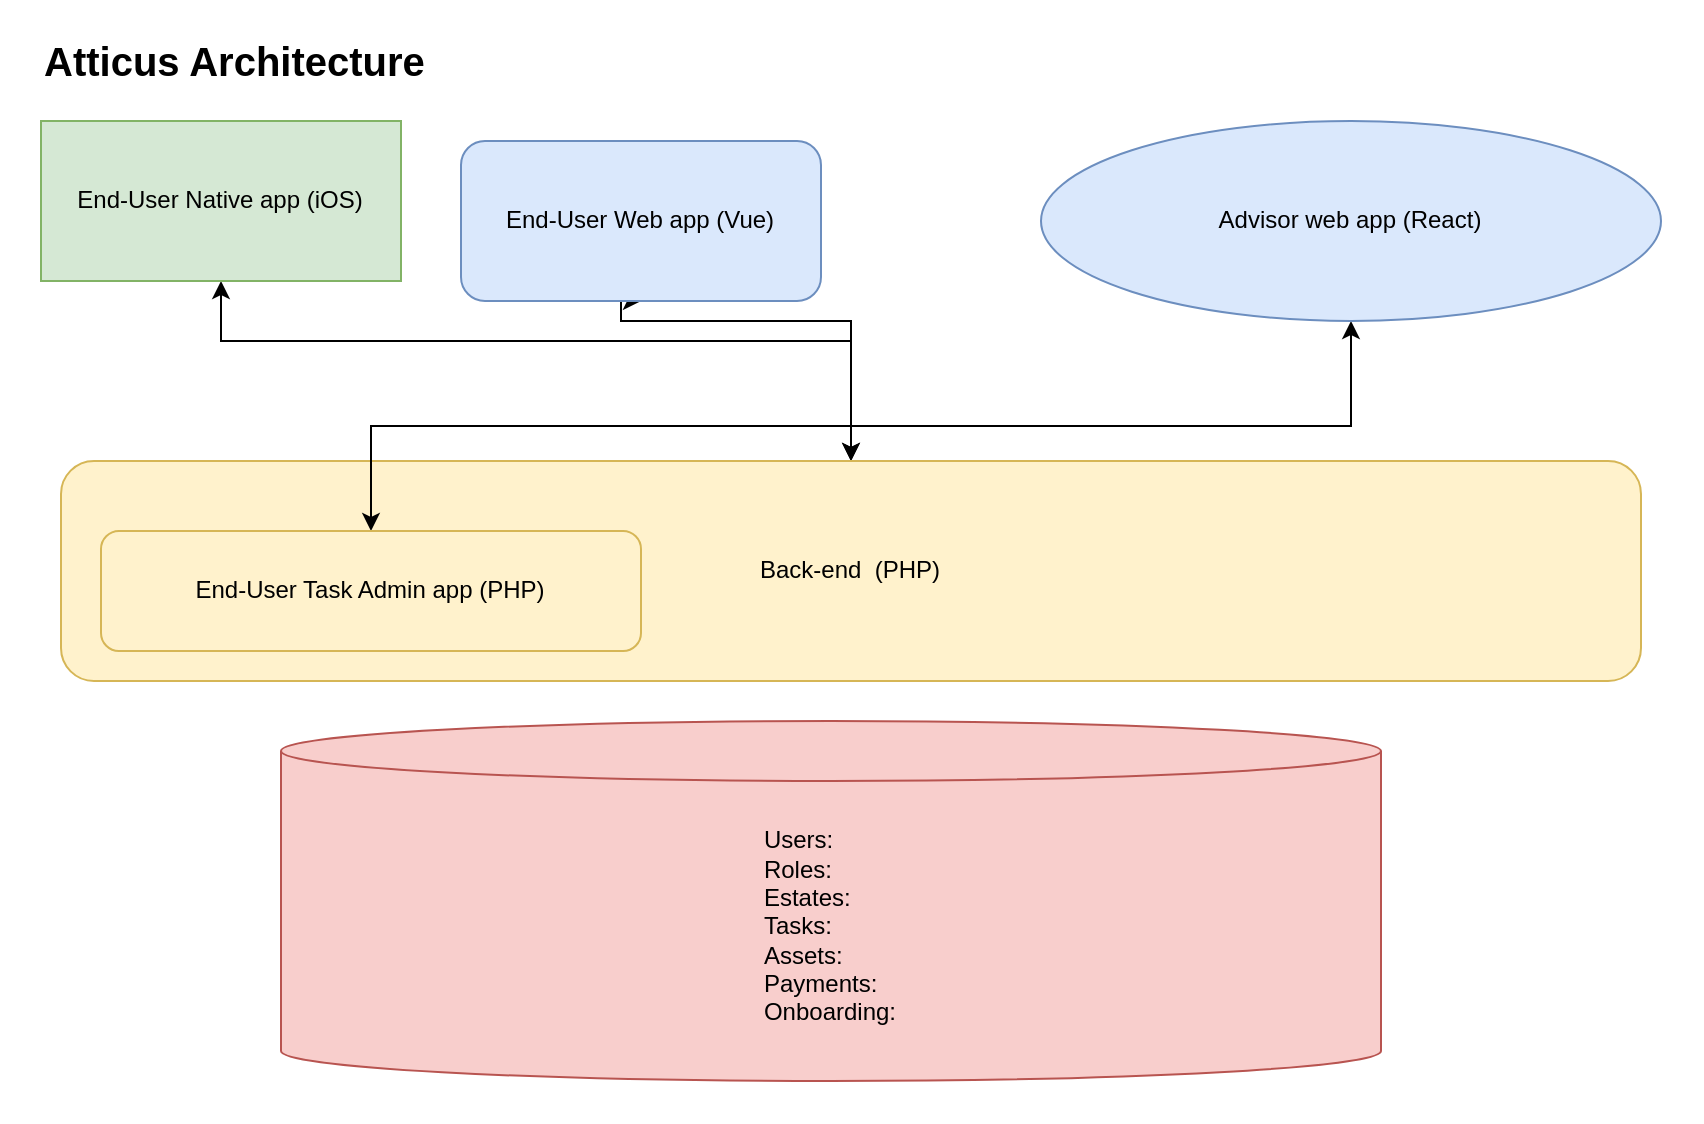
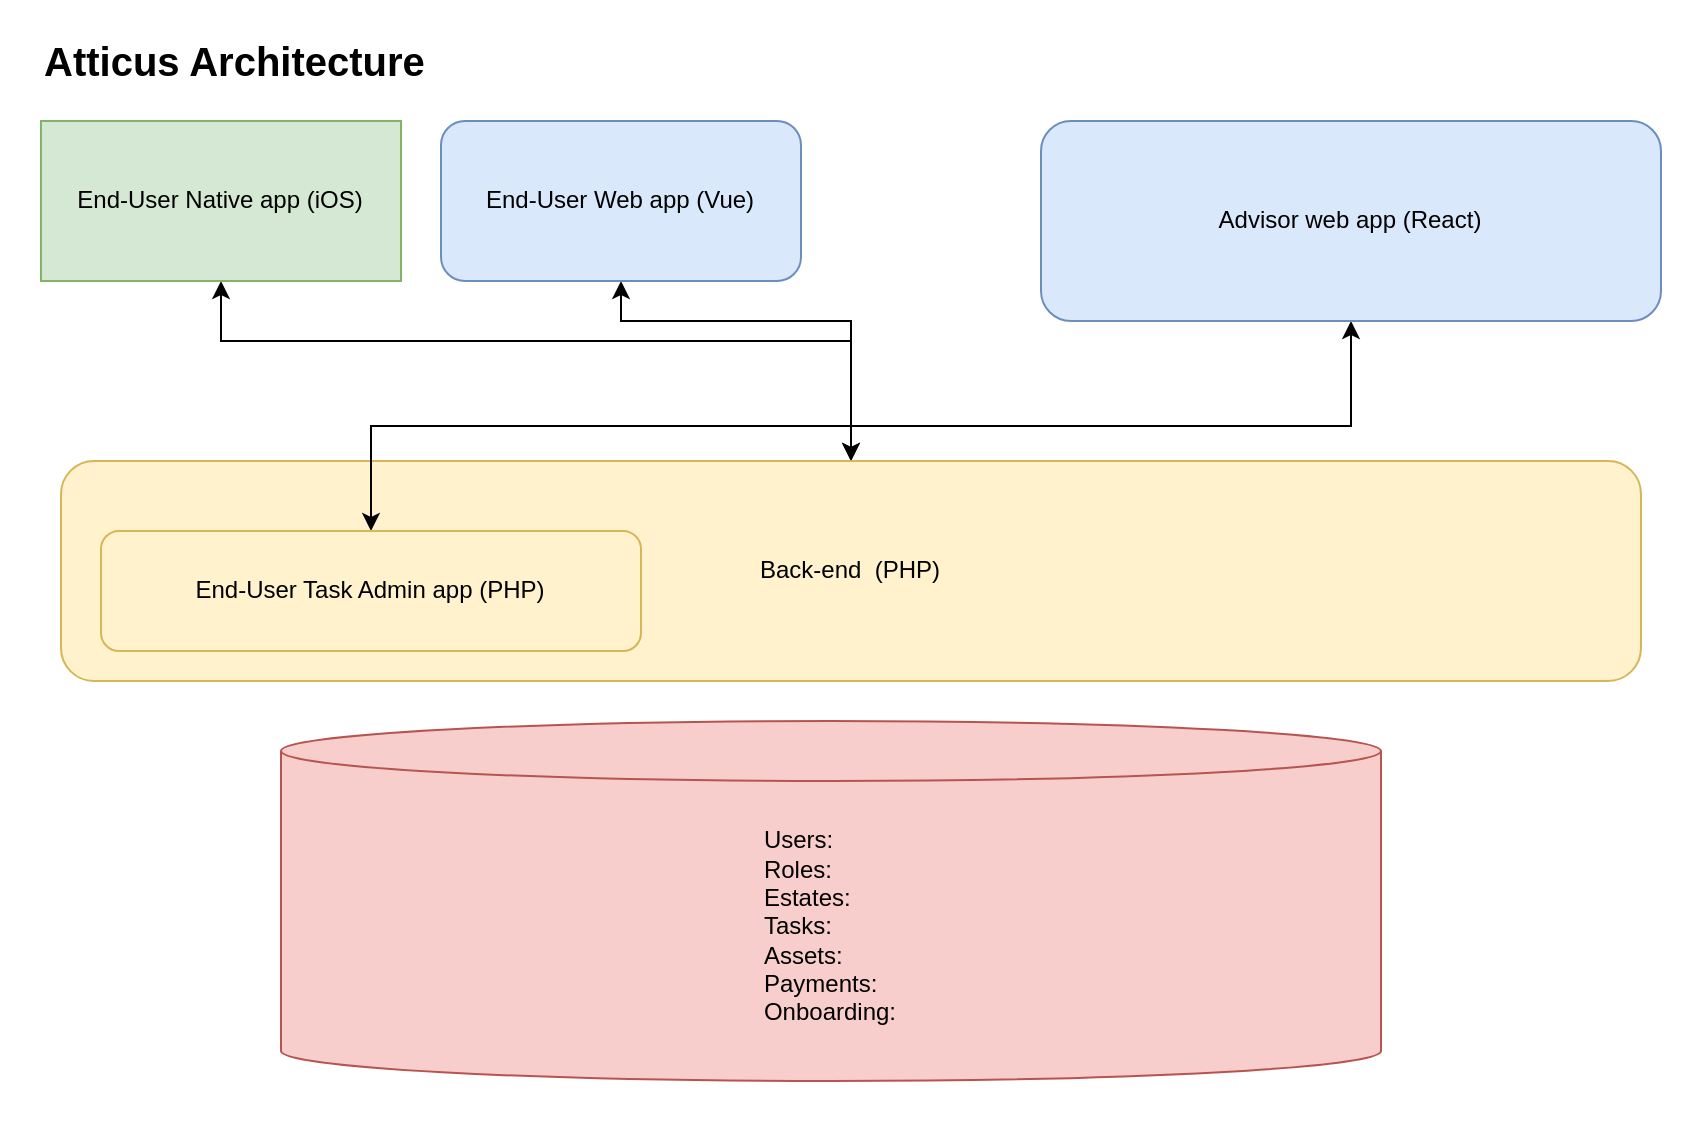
node "End-User Web app (Vue)": moved (641, 221) -> (621, 201)
node "Advisor web app (React)": shape ellipse -> rounded rectangle
